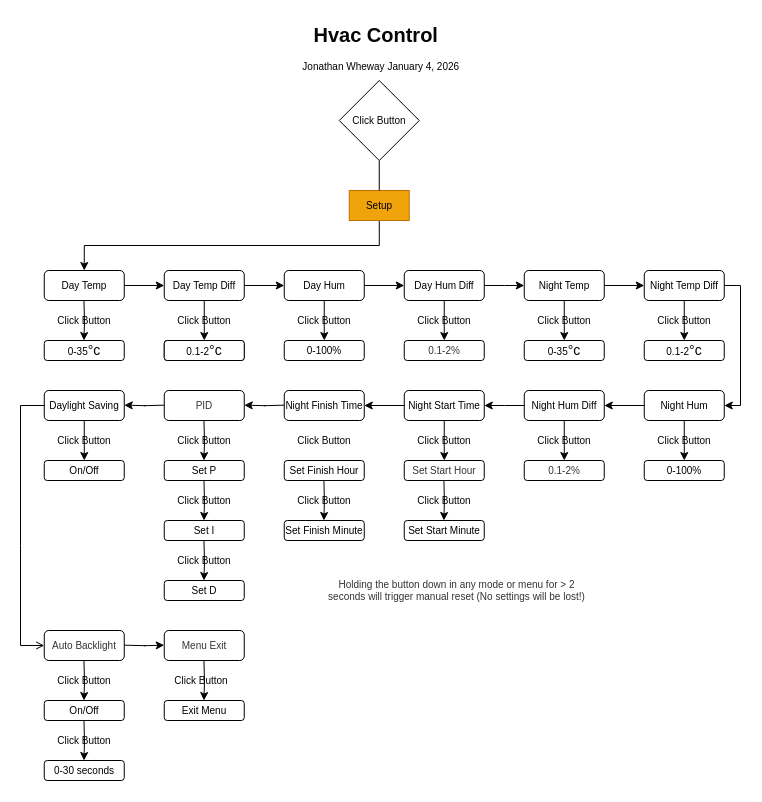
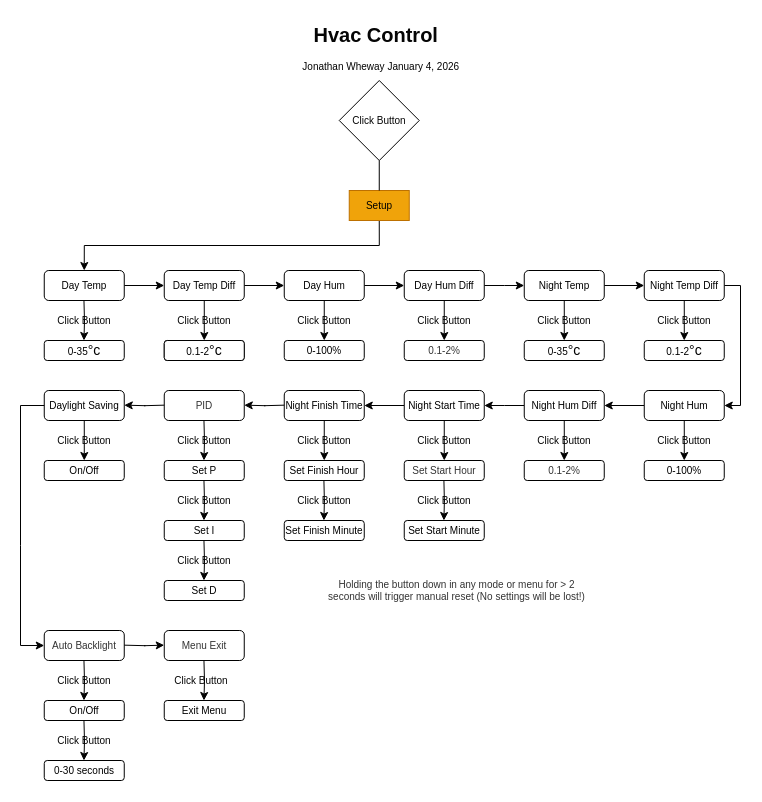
edge "Night Finish Time" -> "Set Finish Hour": added
edge "Daylight Saving" -> "Auto Backlight": arrowhead open -> classic
